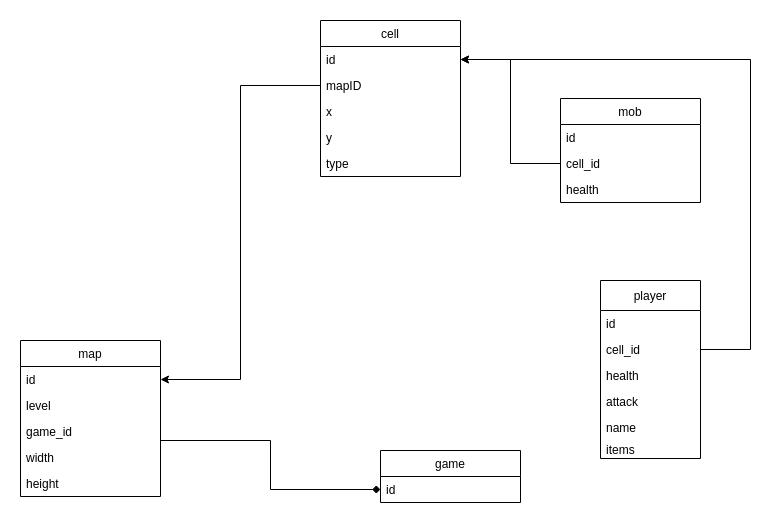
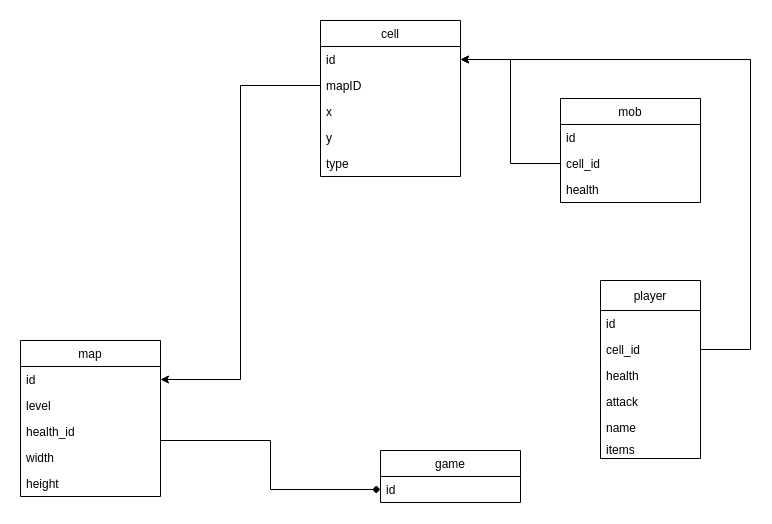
node "game_id": label "game_id" -> "health_id"
